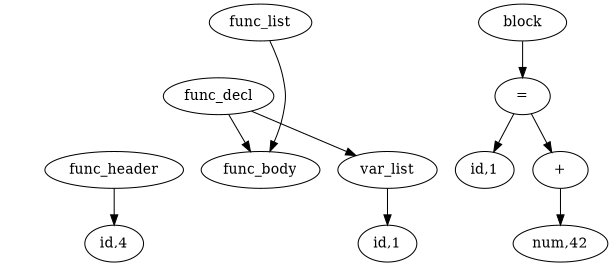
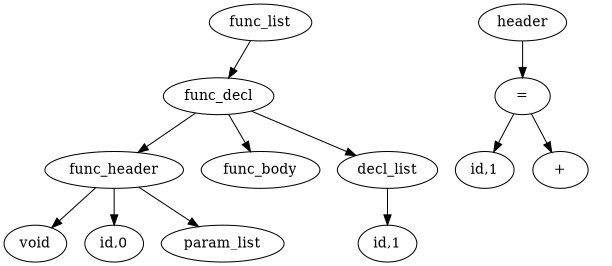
node "block": label "block" -> "header"
edge "func_list" -> "func_body": now "func_list" -> "func_decl"
edge "func_decl" -> "func_header": added
node "var_list": label "var_list" -> "decl_list"
node "void": added
node "id,4": label "id,4" -> "id,0"
node "param_list": added
node "num,42": removed
